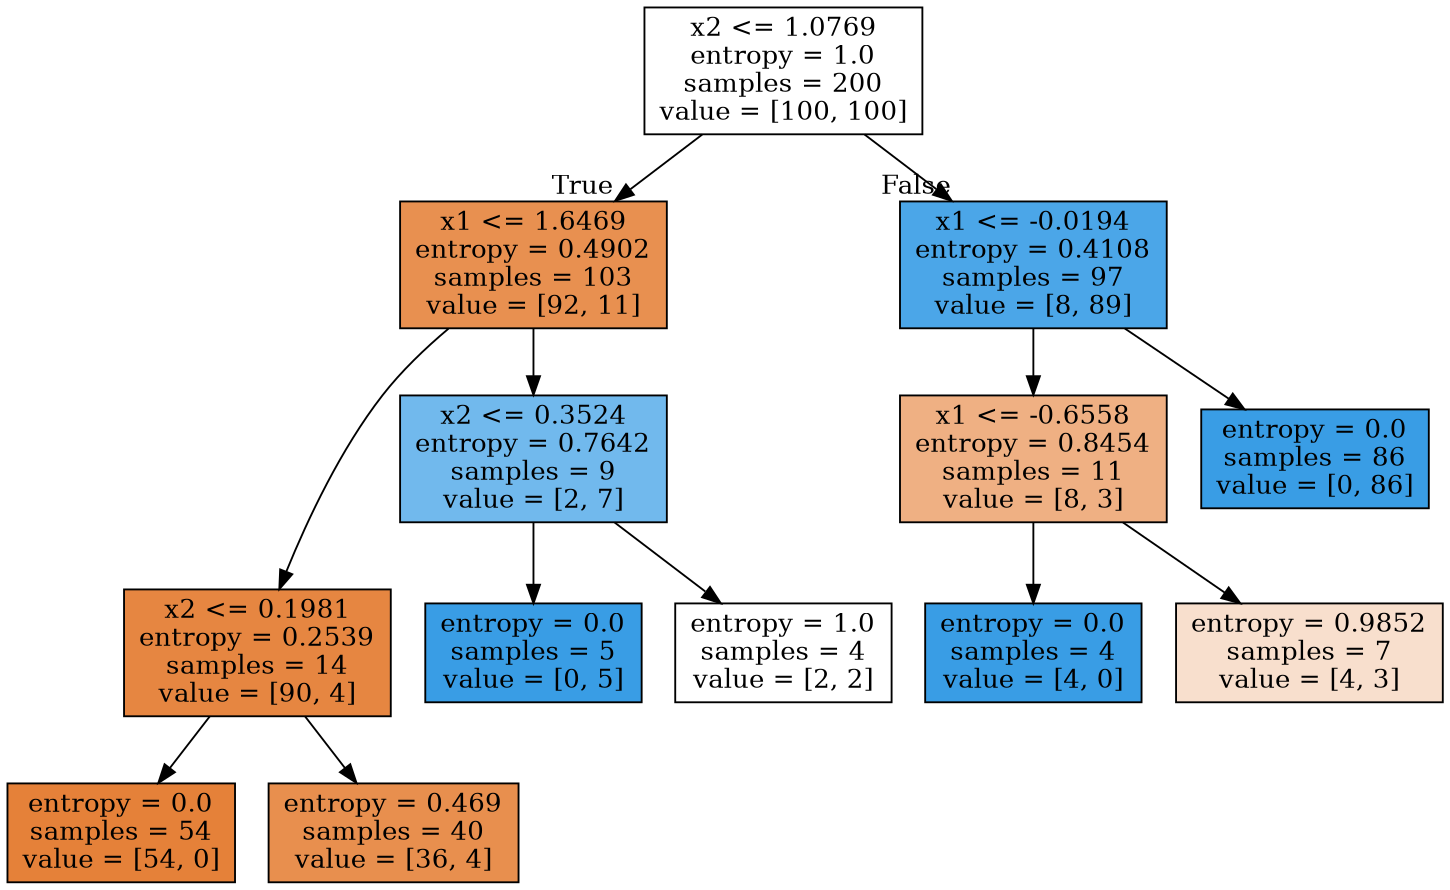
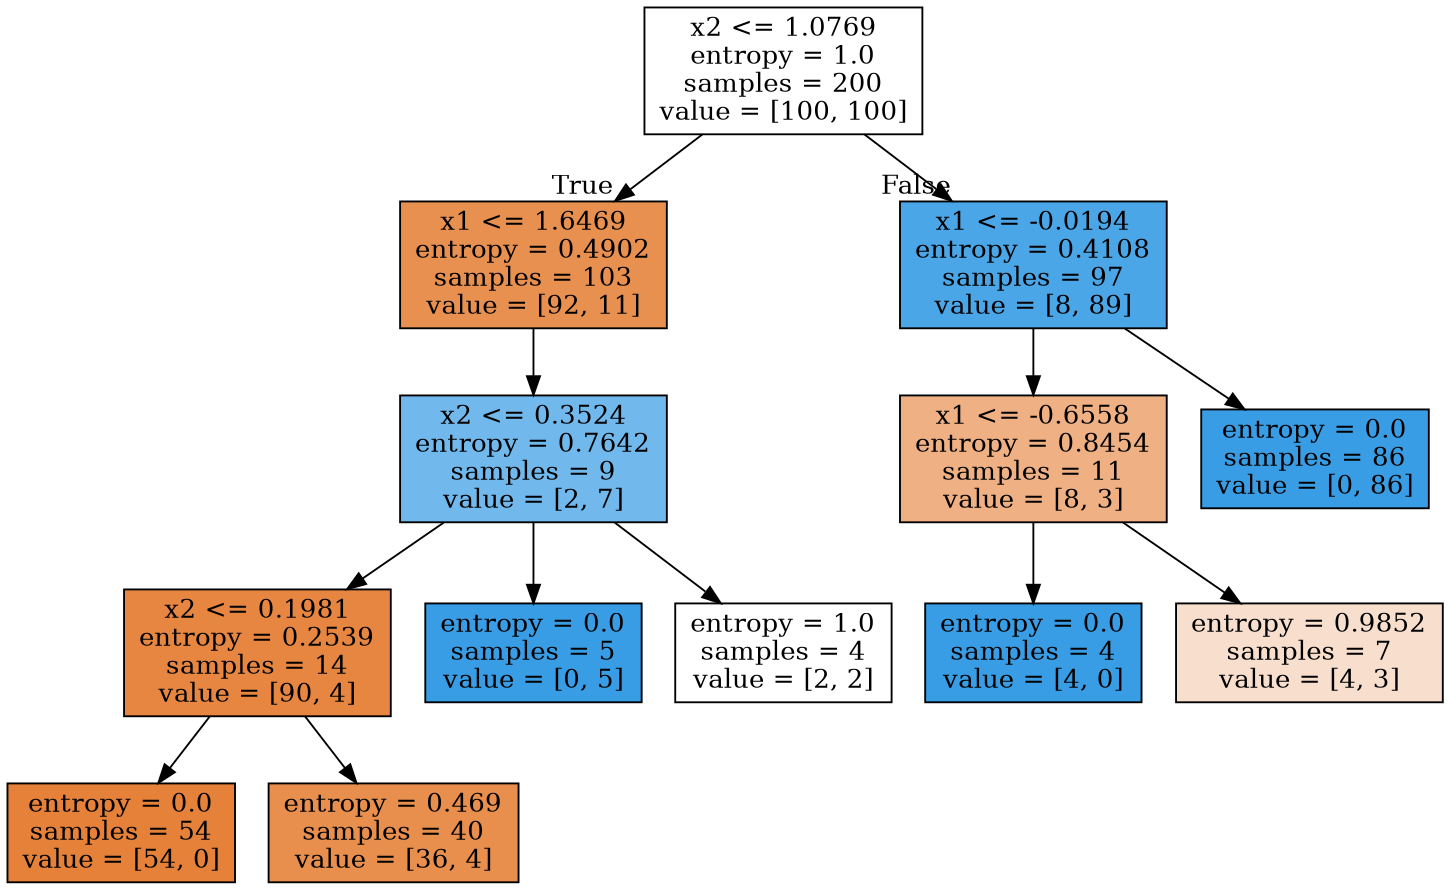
edge "x1 <= 1.6469 entropy = 0.4902 samples = 103 value = [92, 11]" -> "x2 <= 0.1981 entropy = 0.2539 samples = 14 value = [90, 4]": now "x2 <= 0.3524 entropy = 0.7642 samples = 9 value = [2, 7]" -> "x2 <= 0.1981 entropy = 0.2539 samples = 14 value = [90, 4]"
